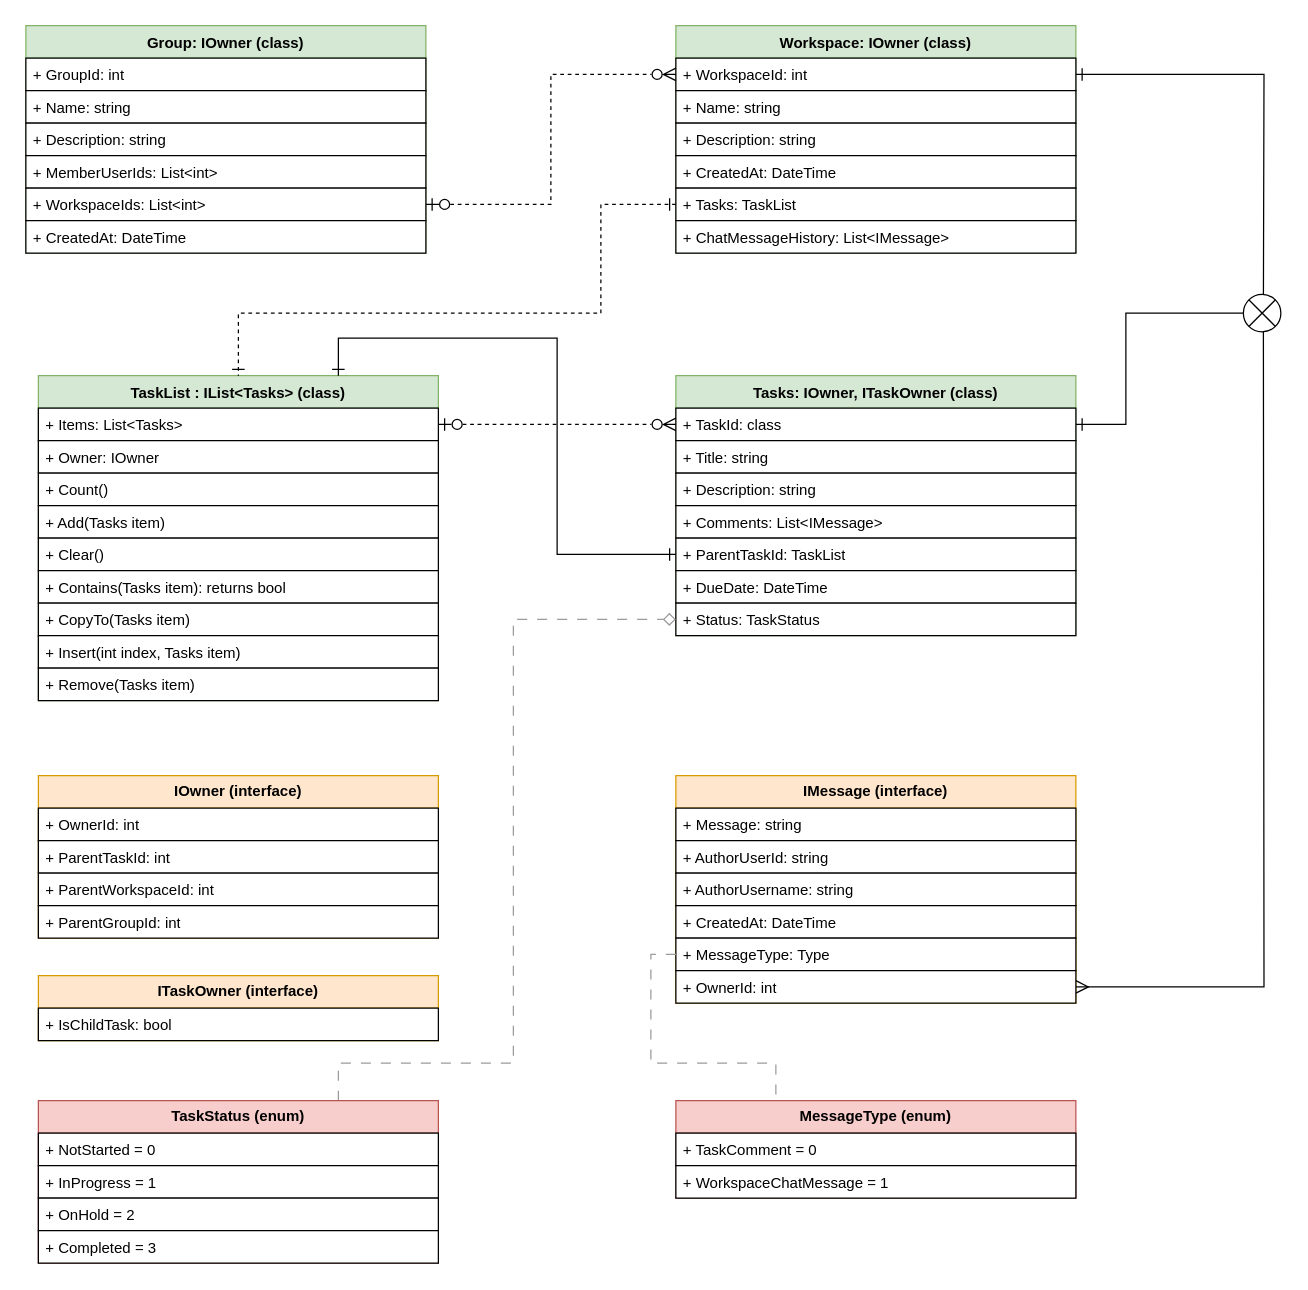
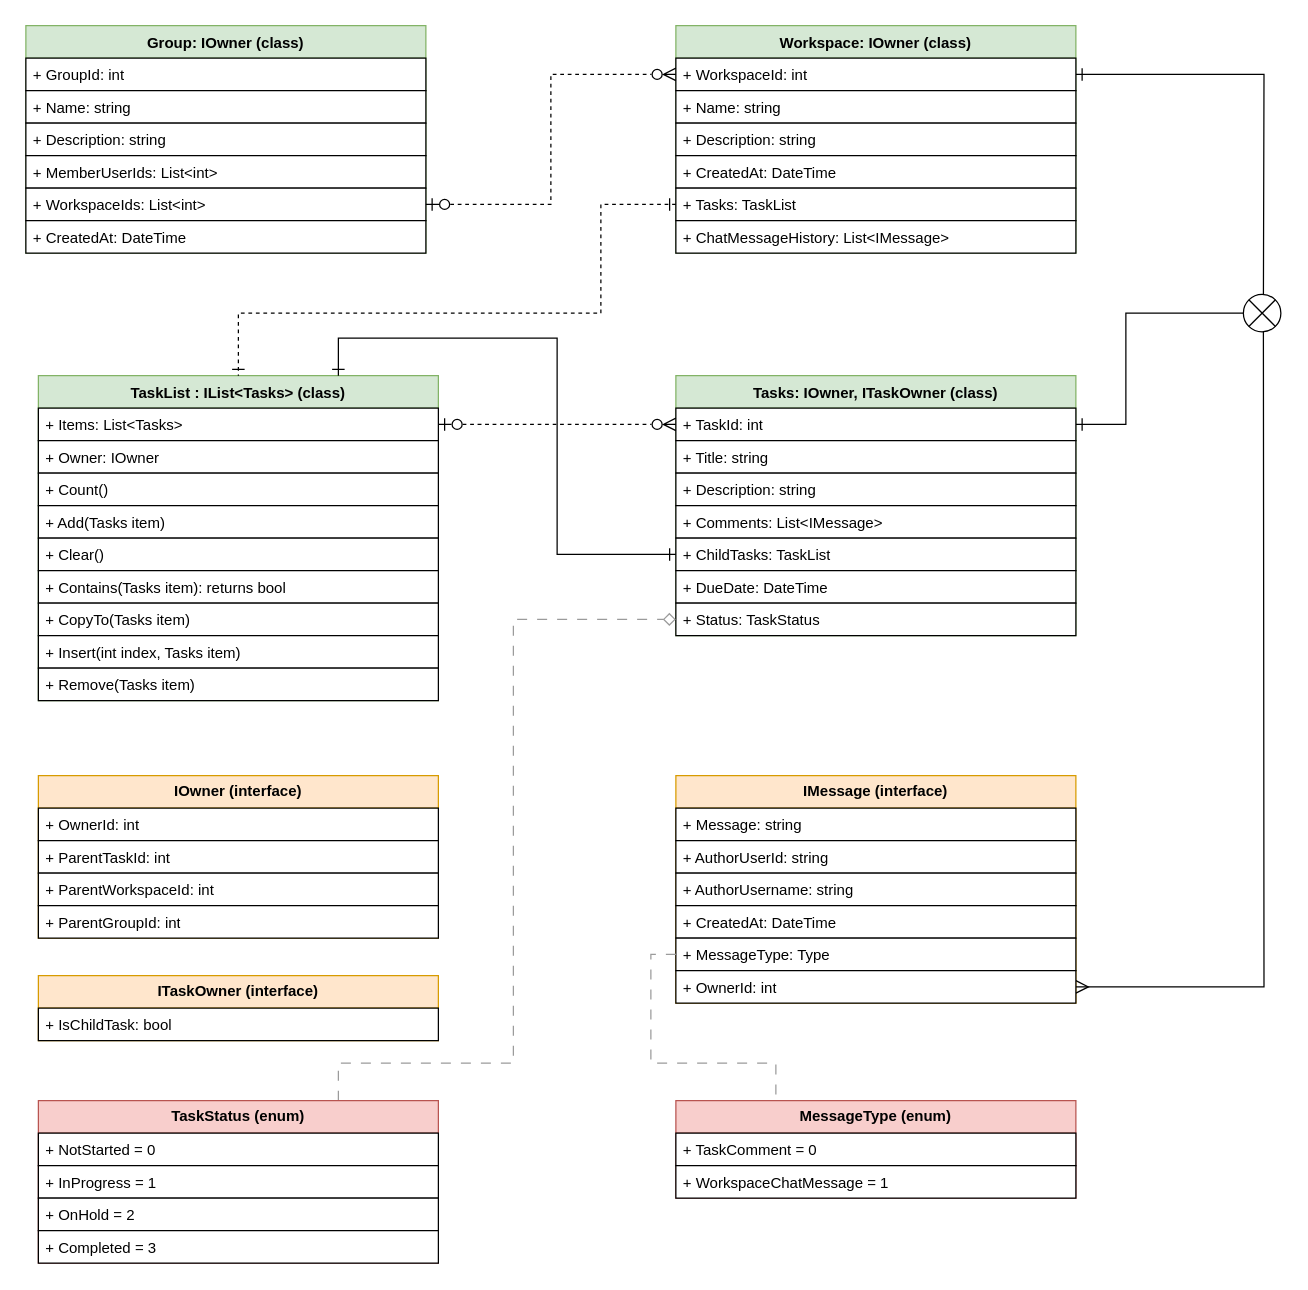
node "+ TaskId: class": label "+ TaskId: class" -> "+ TaskId: int"
node "+ ParentTaskId: TaskList": label "+ ParentTaskId: TaskList" -> "+ ChildTasks: TaskList"
